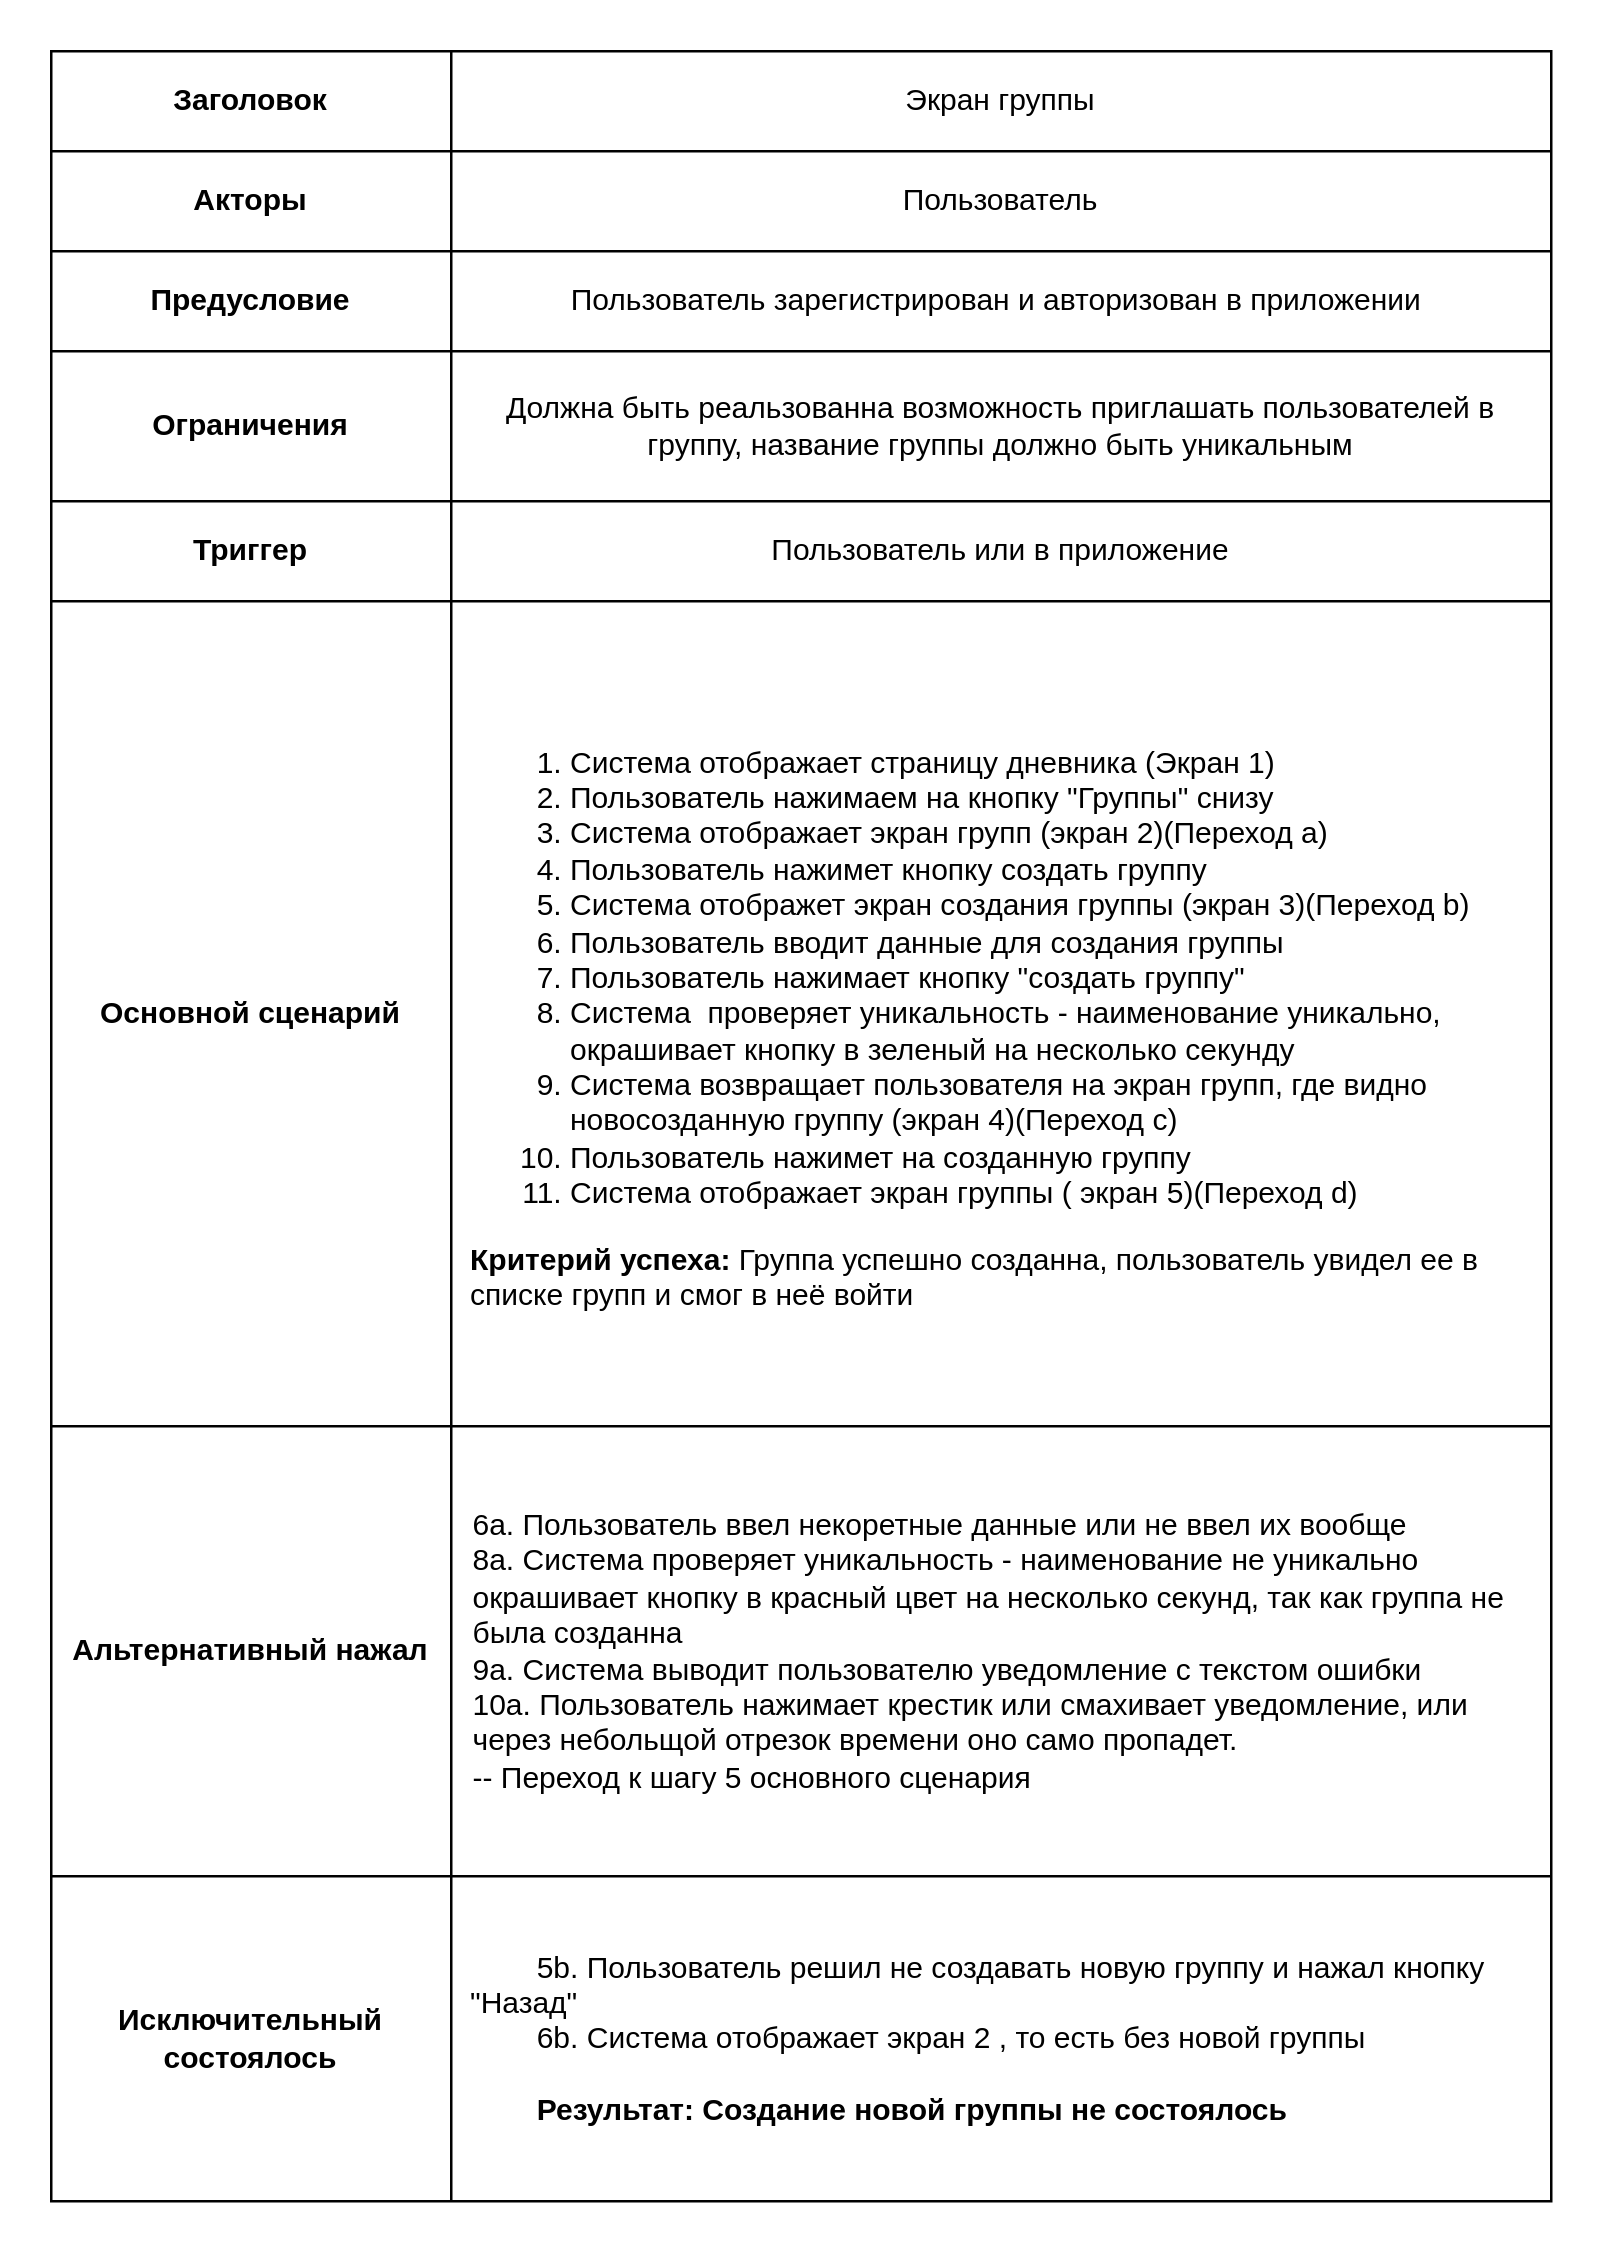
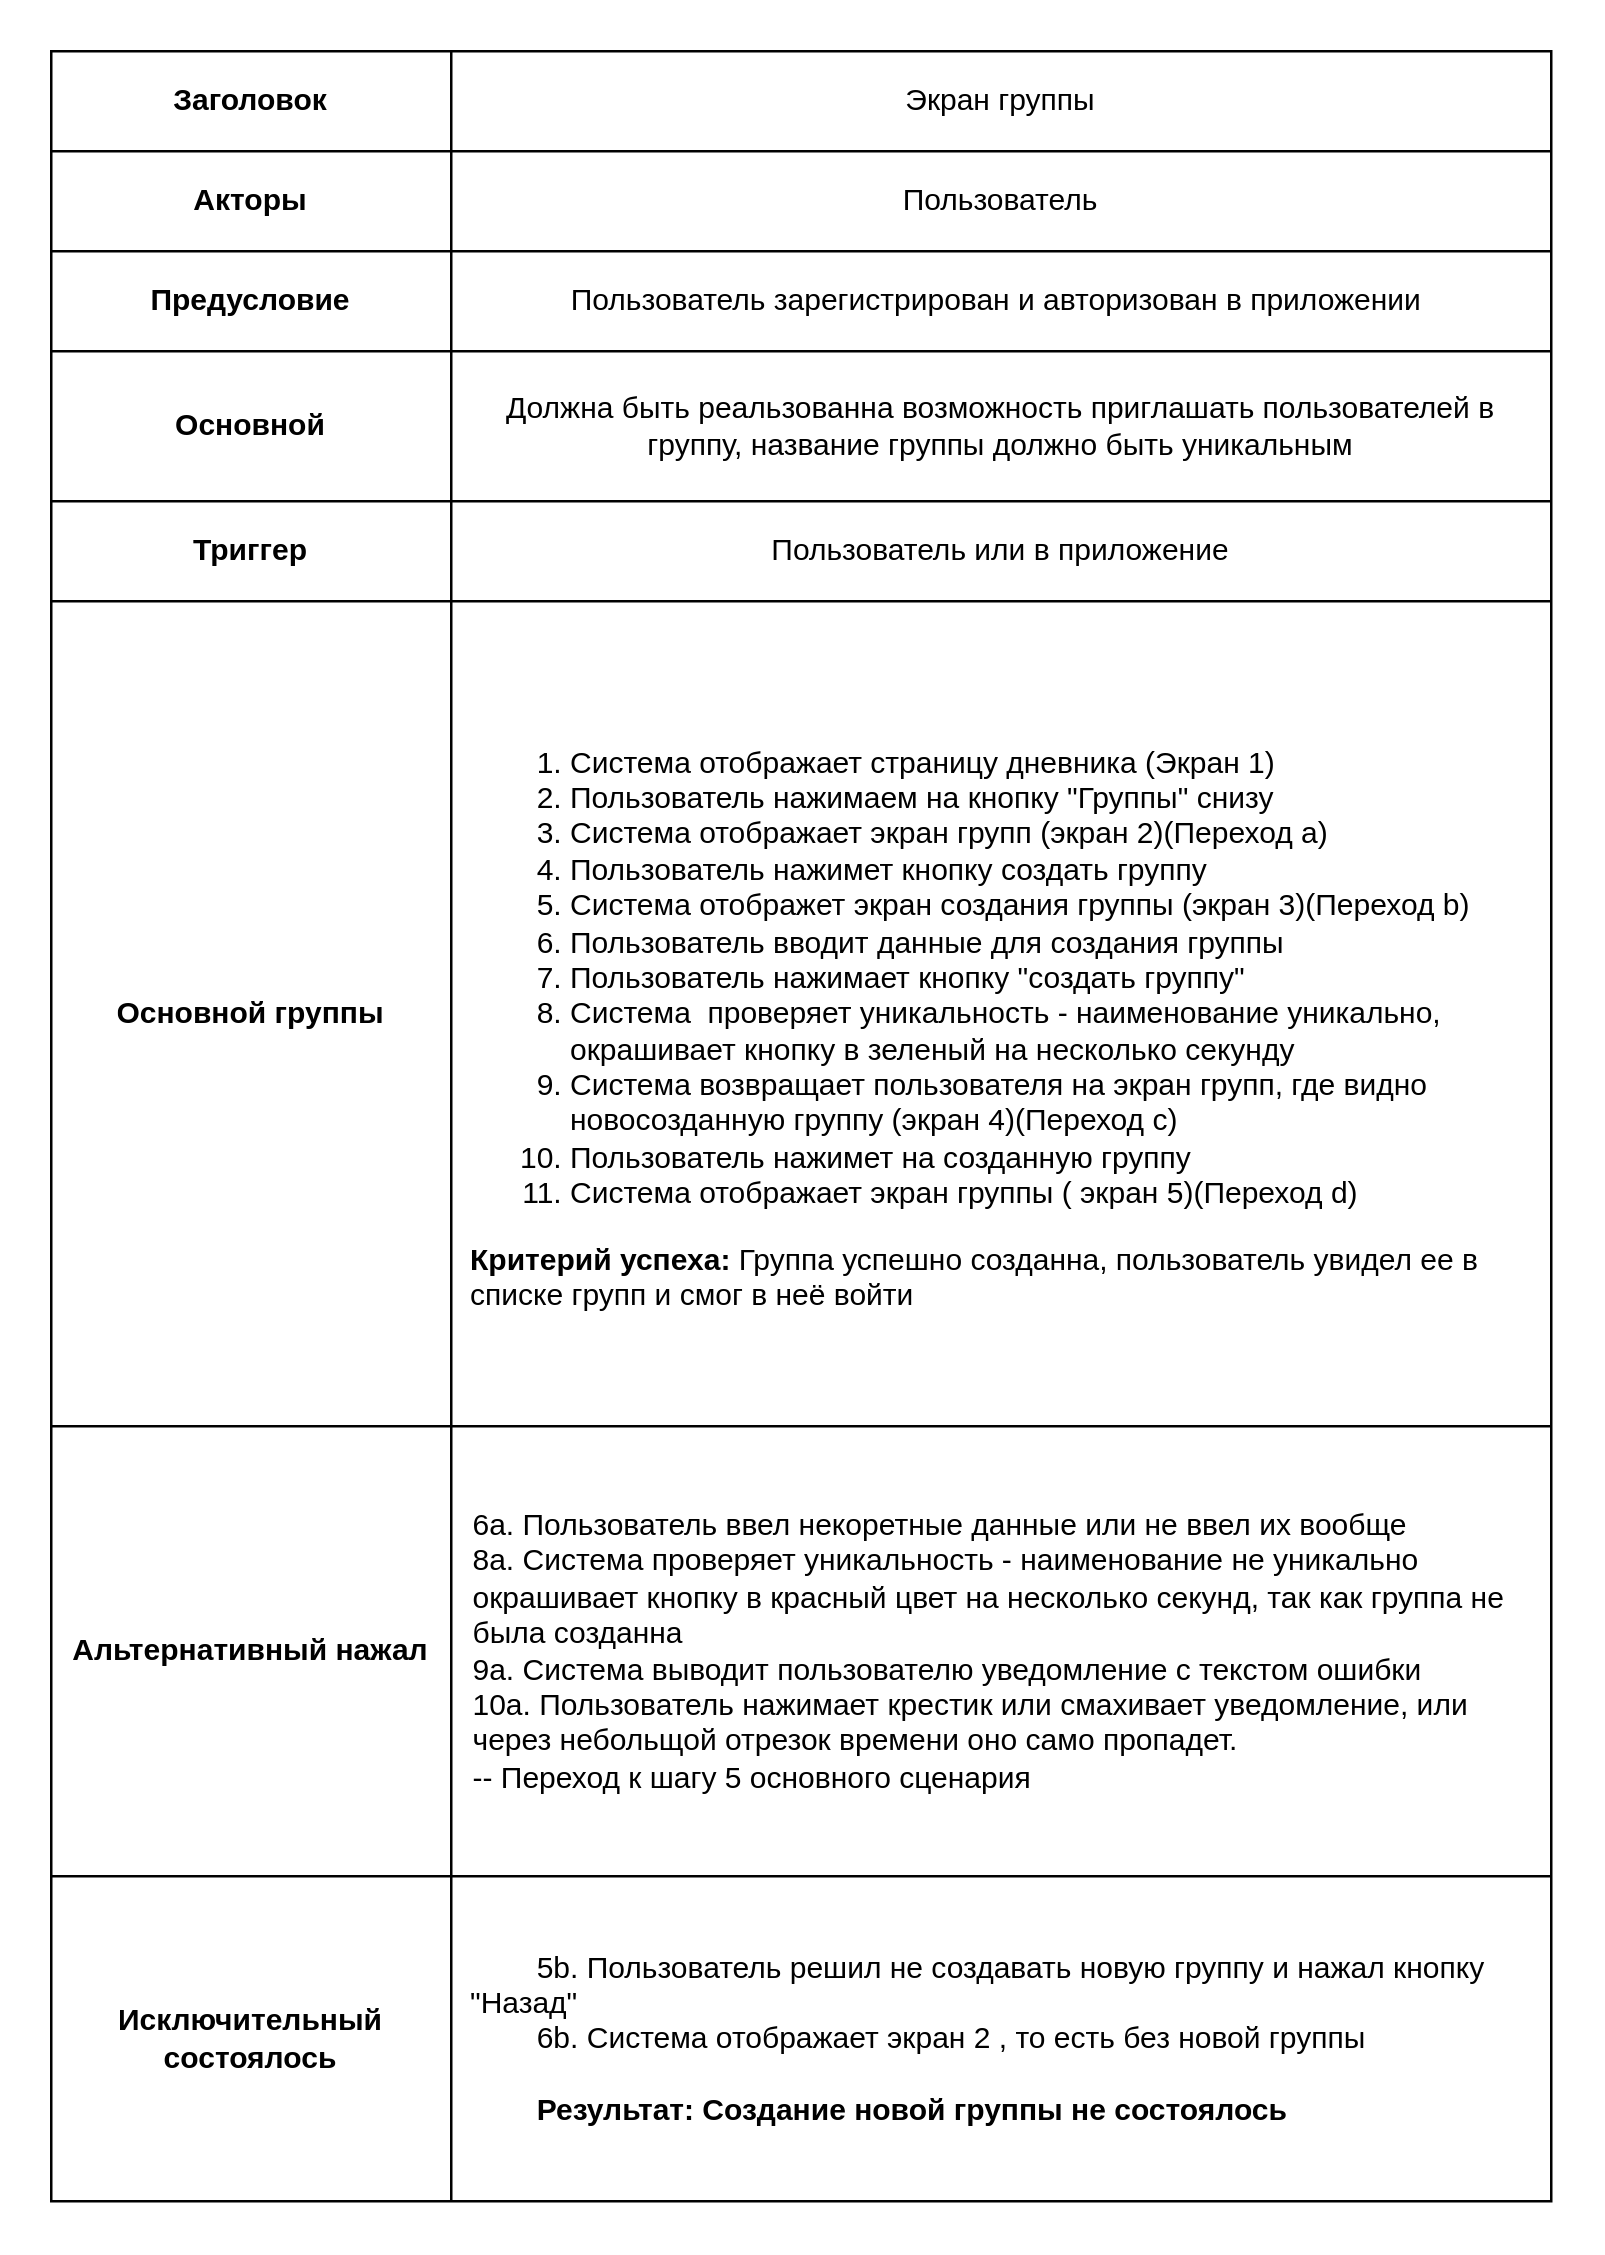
node "Ограничения": label "Ограничения" -> "Основной"
node "Основной сценарий": label "Основной сценарий" -> "Основной группы"
